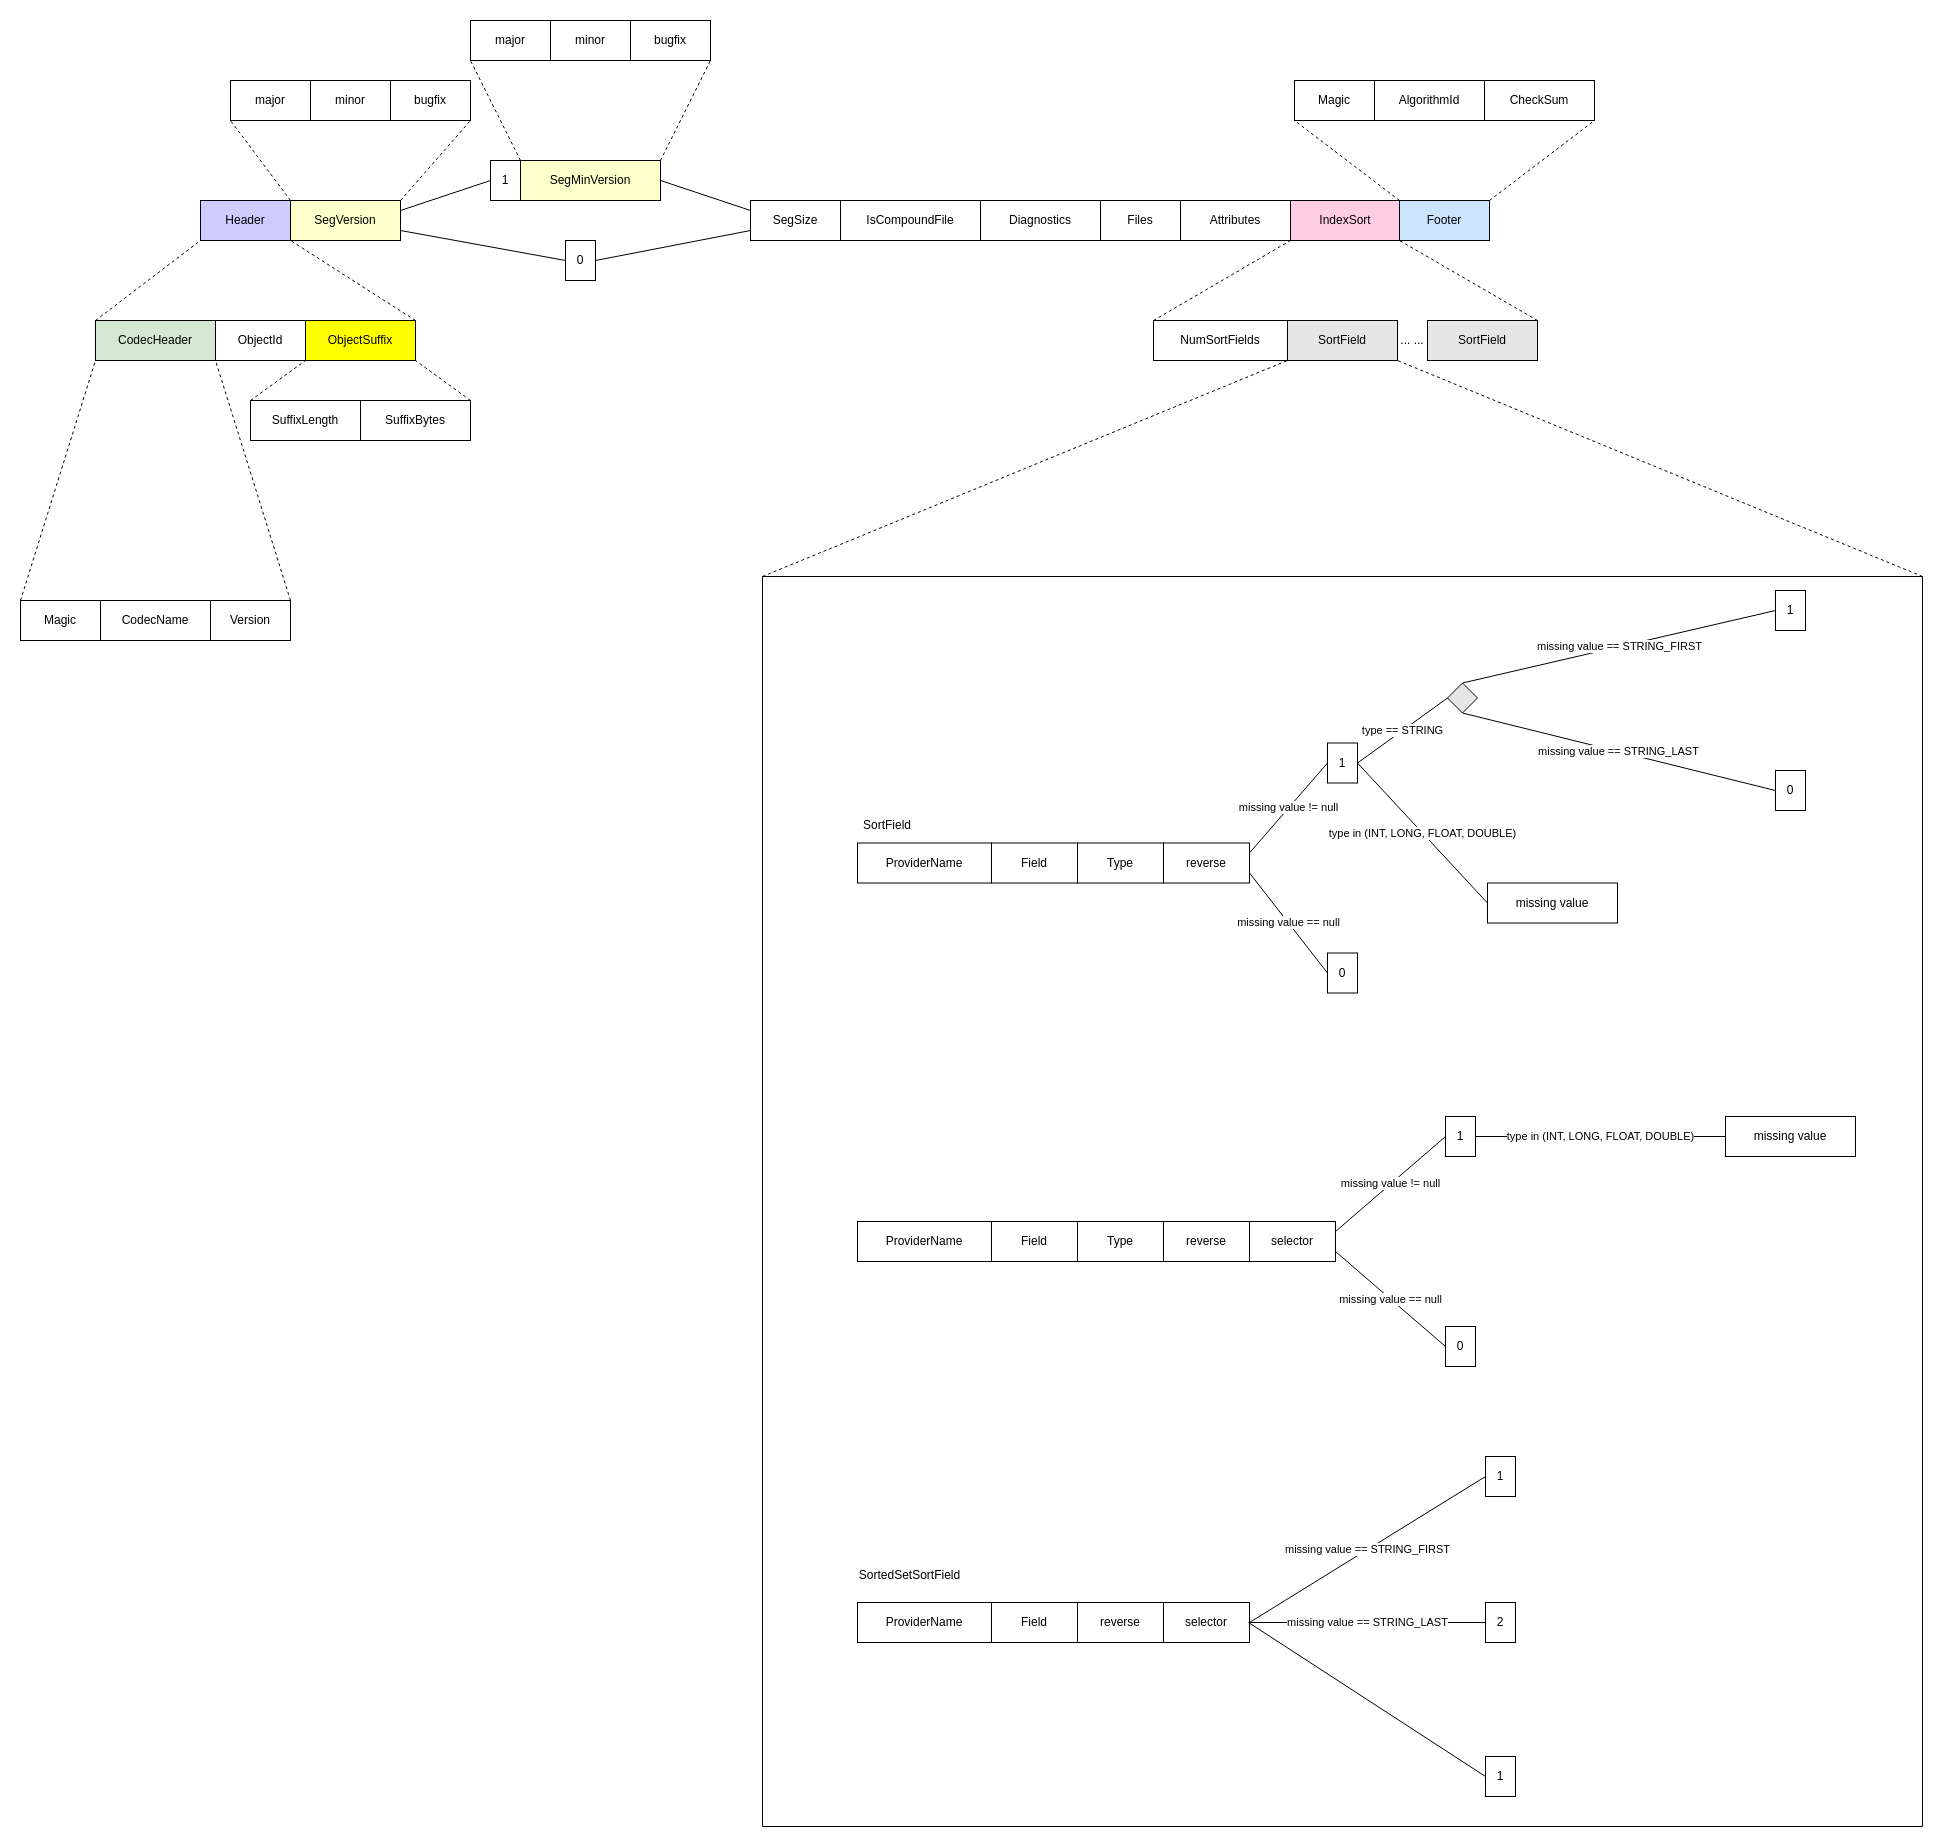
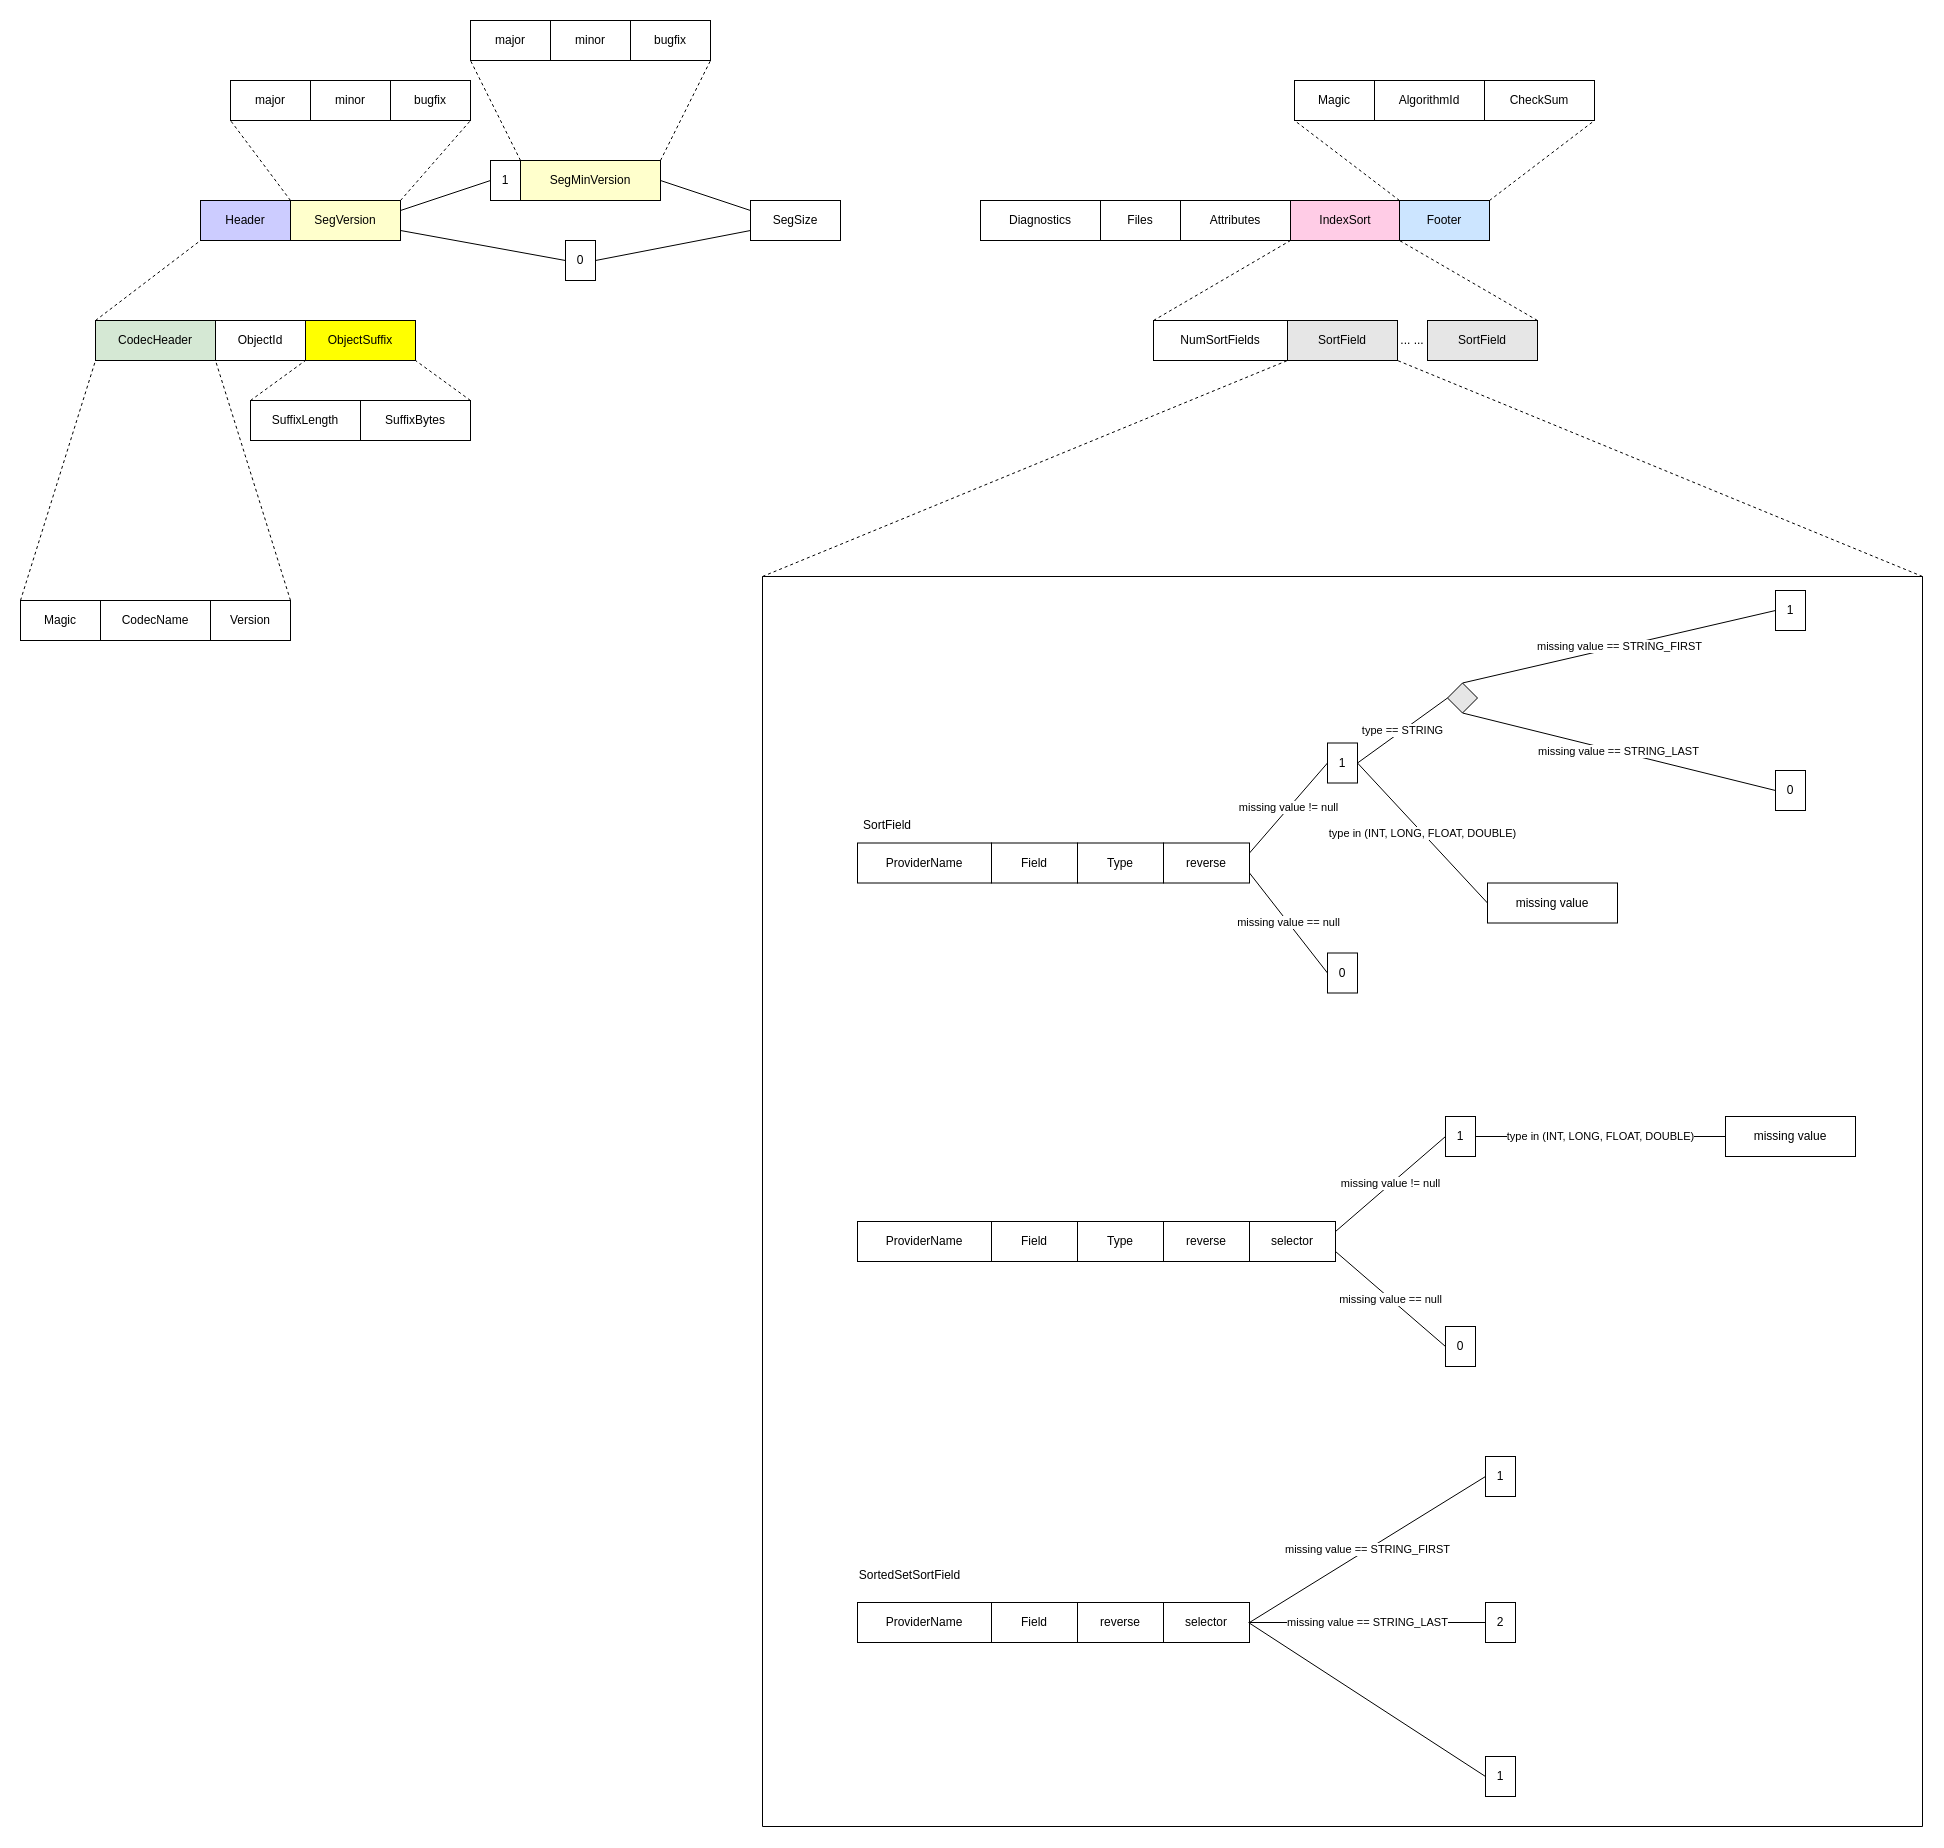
node "IsCompoundFile": removed
edge "Header" -- "ObjectSuffix": removed
